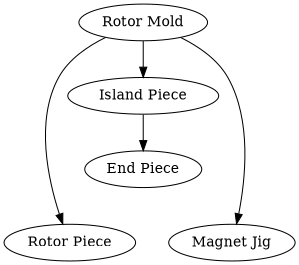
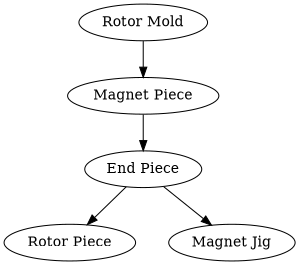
node "Island Piece": label "Island Piece" -> "Magnet Piece"
edge "Rotor Mold" -> "Magnet Jig": now "End Piece" -> "Magnet Jig"
edge "Rotor Mold" -> "Rotor Piece": now "End Piece" -> "Rotor Piece"
